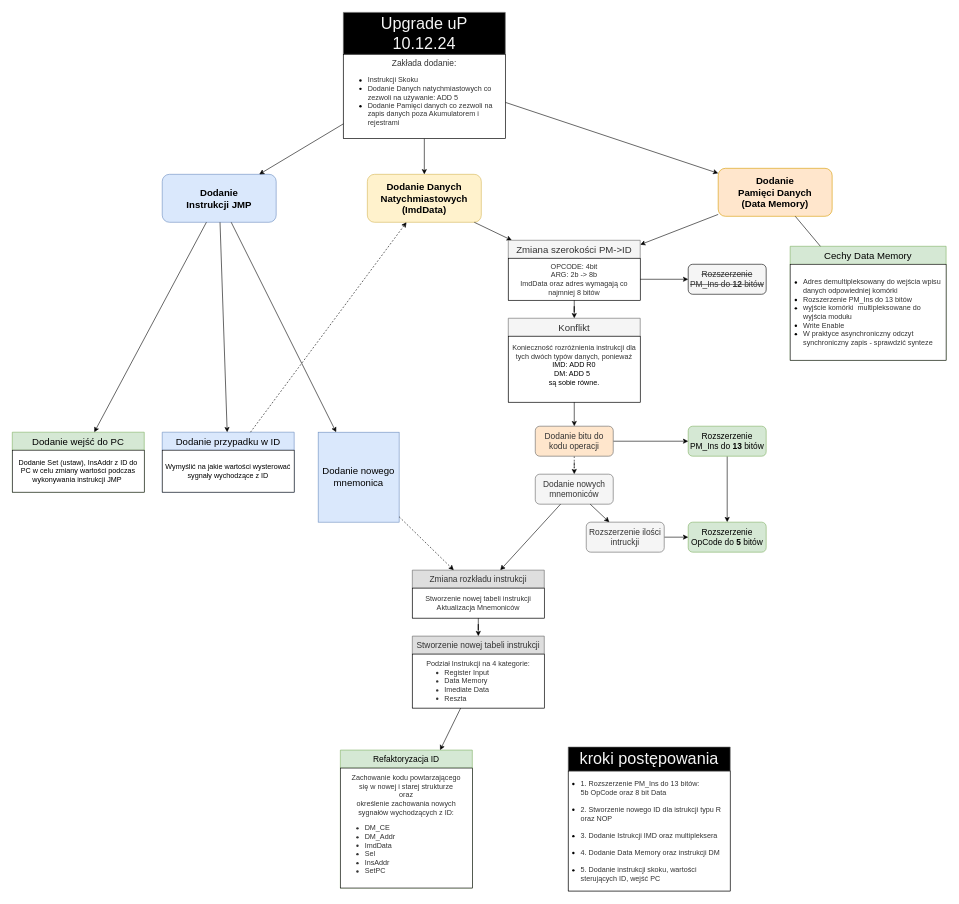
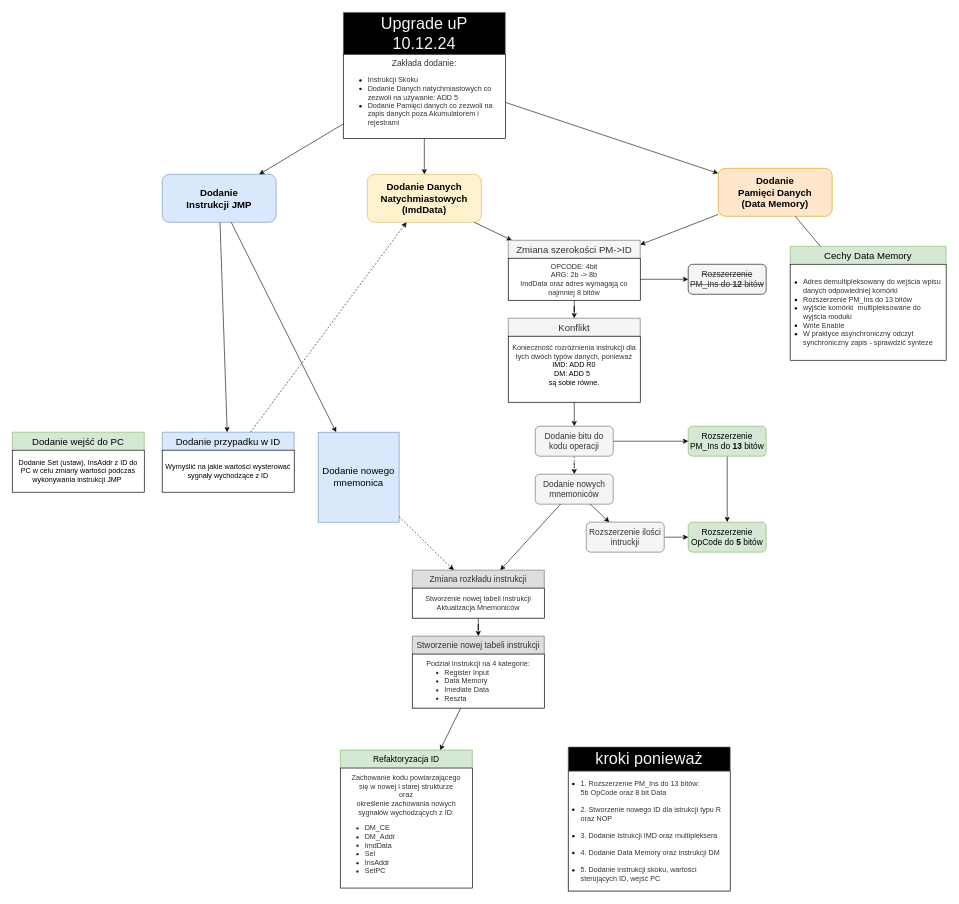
edge "Dodanie Instrukcji JMP" -> "Dodanie wejść do PC": removed
node "Dodanie bitu do kodu operacji": fillcolor #ffe6cc -> #f5f5f5
node "kroki postępowania": label "kroki postępowania" -> "kroki ponieważ"
